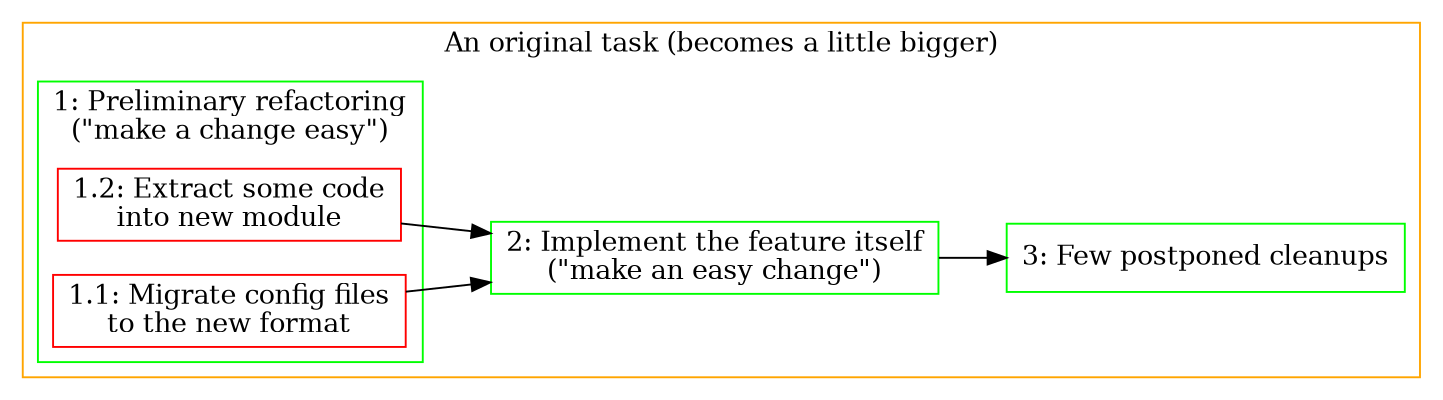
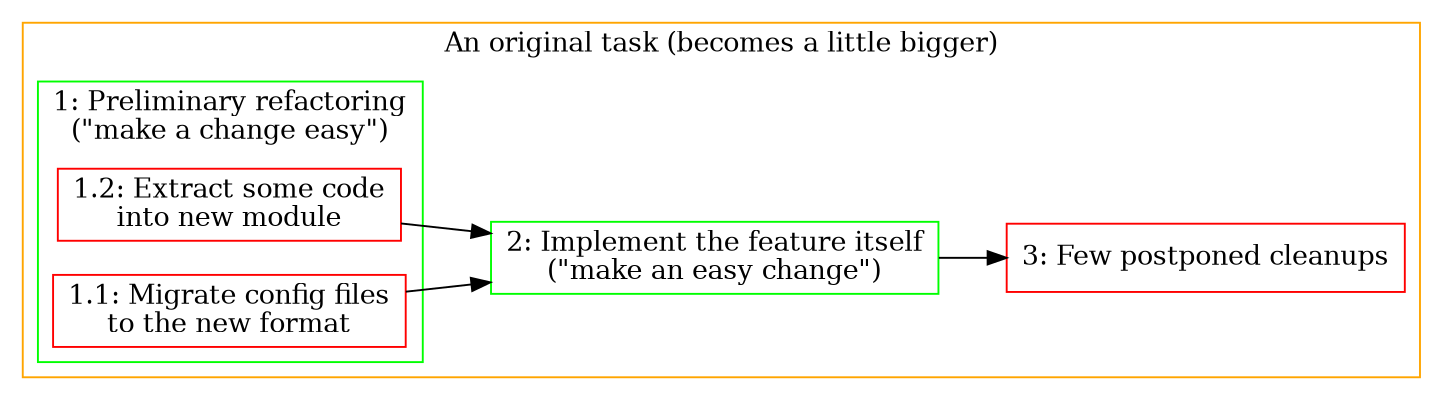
node "3: Few postponed cleanups": color green -> red
